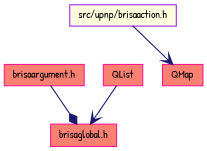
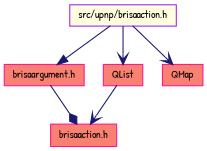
edge "src/upnp/brisaaction.h" -> "QList": added
edge "src/upnp/brisaaction.h" -> "brisaargument.h": added
node "brisaglobal.h": label "brisaglobal.h" -> "brisaaction.h"
